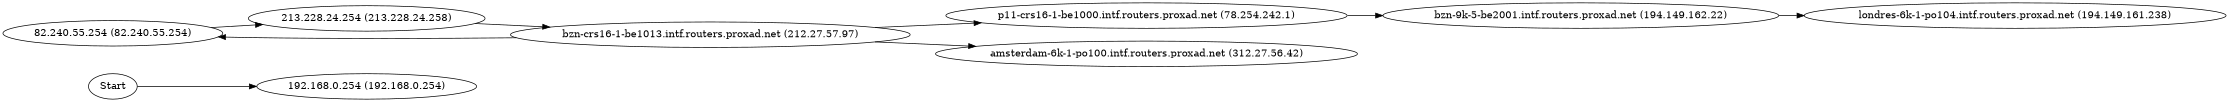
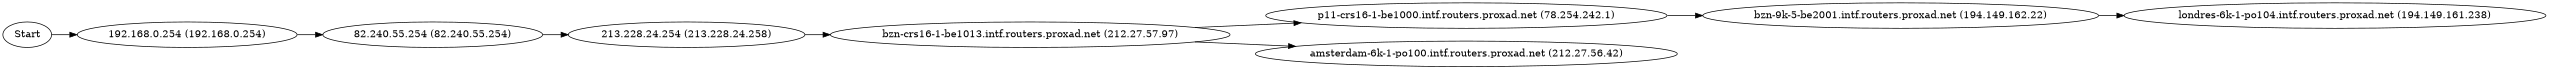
edge "bzn-crs16-1-be1013.intf.routers.proxad.net (212.27.57.97)" -> "82.240.55.254 (82.240.55.254)": now "192.168.0.254 (192.168.0.254)" -> "82.240.55.254 (82.240.55.254)"
node "amsterdam-6k-1-po100.intf.routers.proxad.net (312.27.56.42)": label "amsterdam-6k-1-po100.intf.routers.proxad.net (312.27.56.42)" -> "amsterdam-6k-1-po100.intf.routers.proxad.net (212.27.56.42)"
